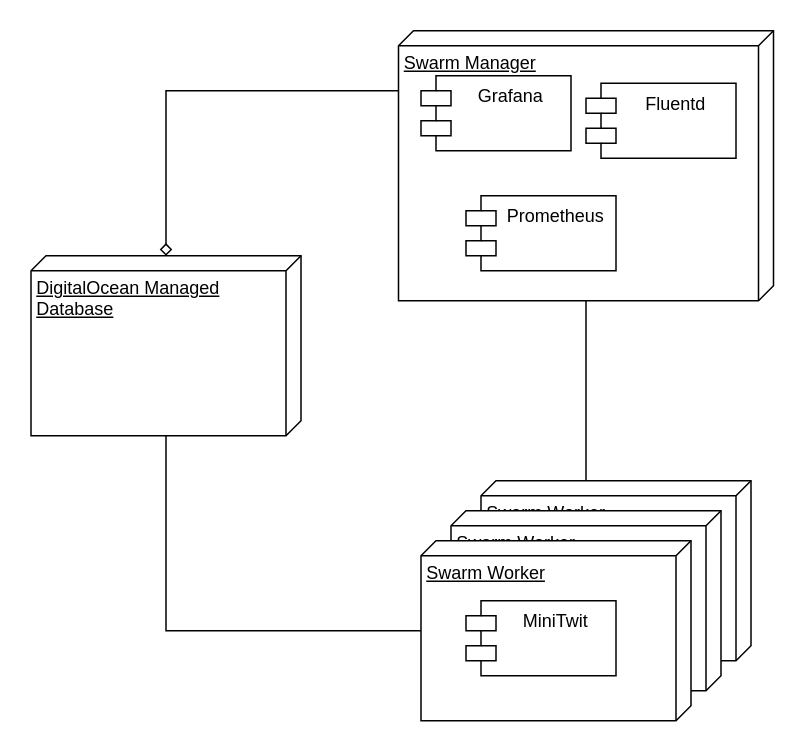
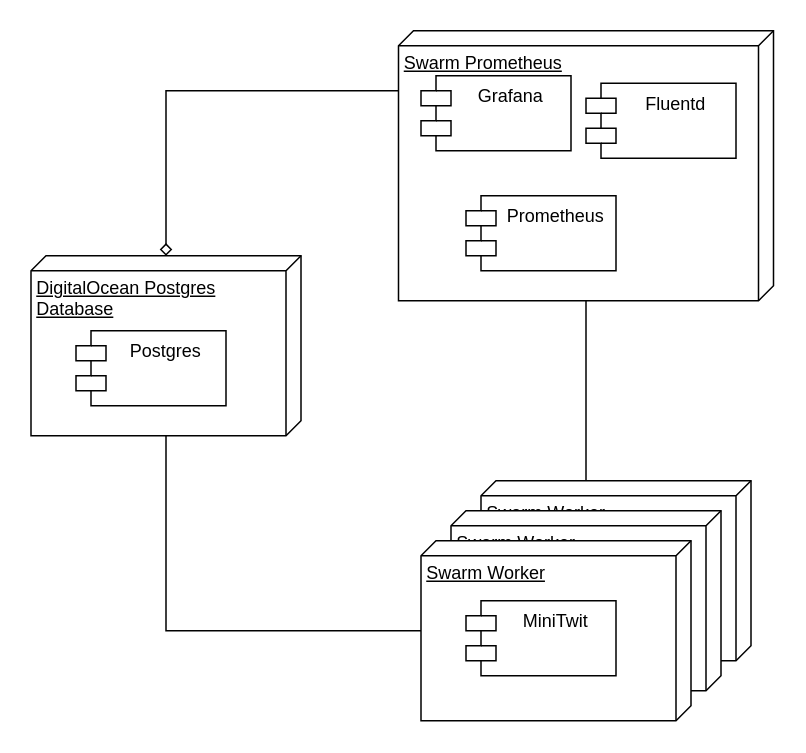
node "Swarm Manager": label "Swarm Manager" -> "Swarm Prometheus"
node "DigitalOcean Managed Database": label "DigitalOcean Managed Database" -> "DigitalOcean Postgres Database"
node "Postgres": added
